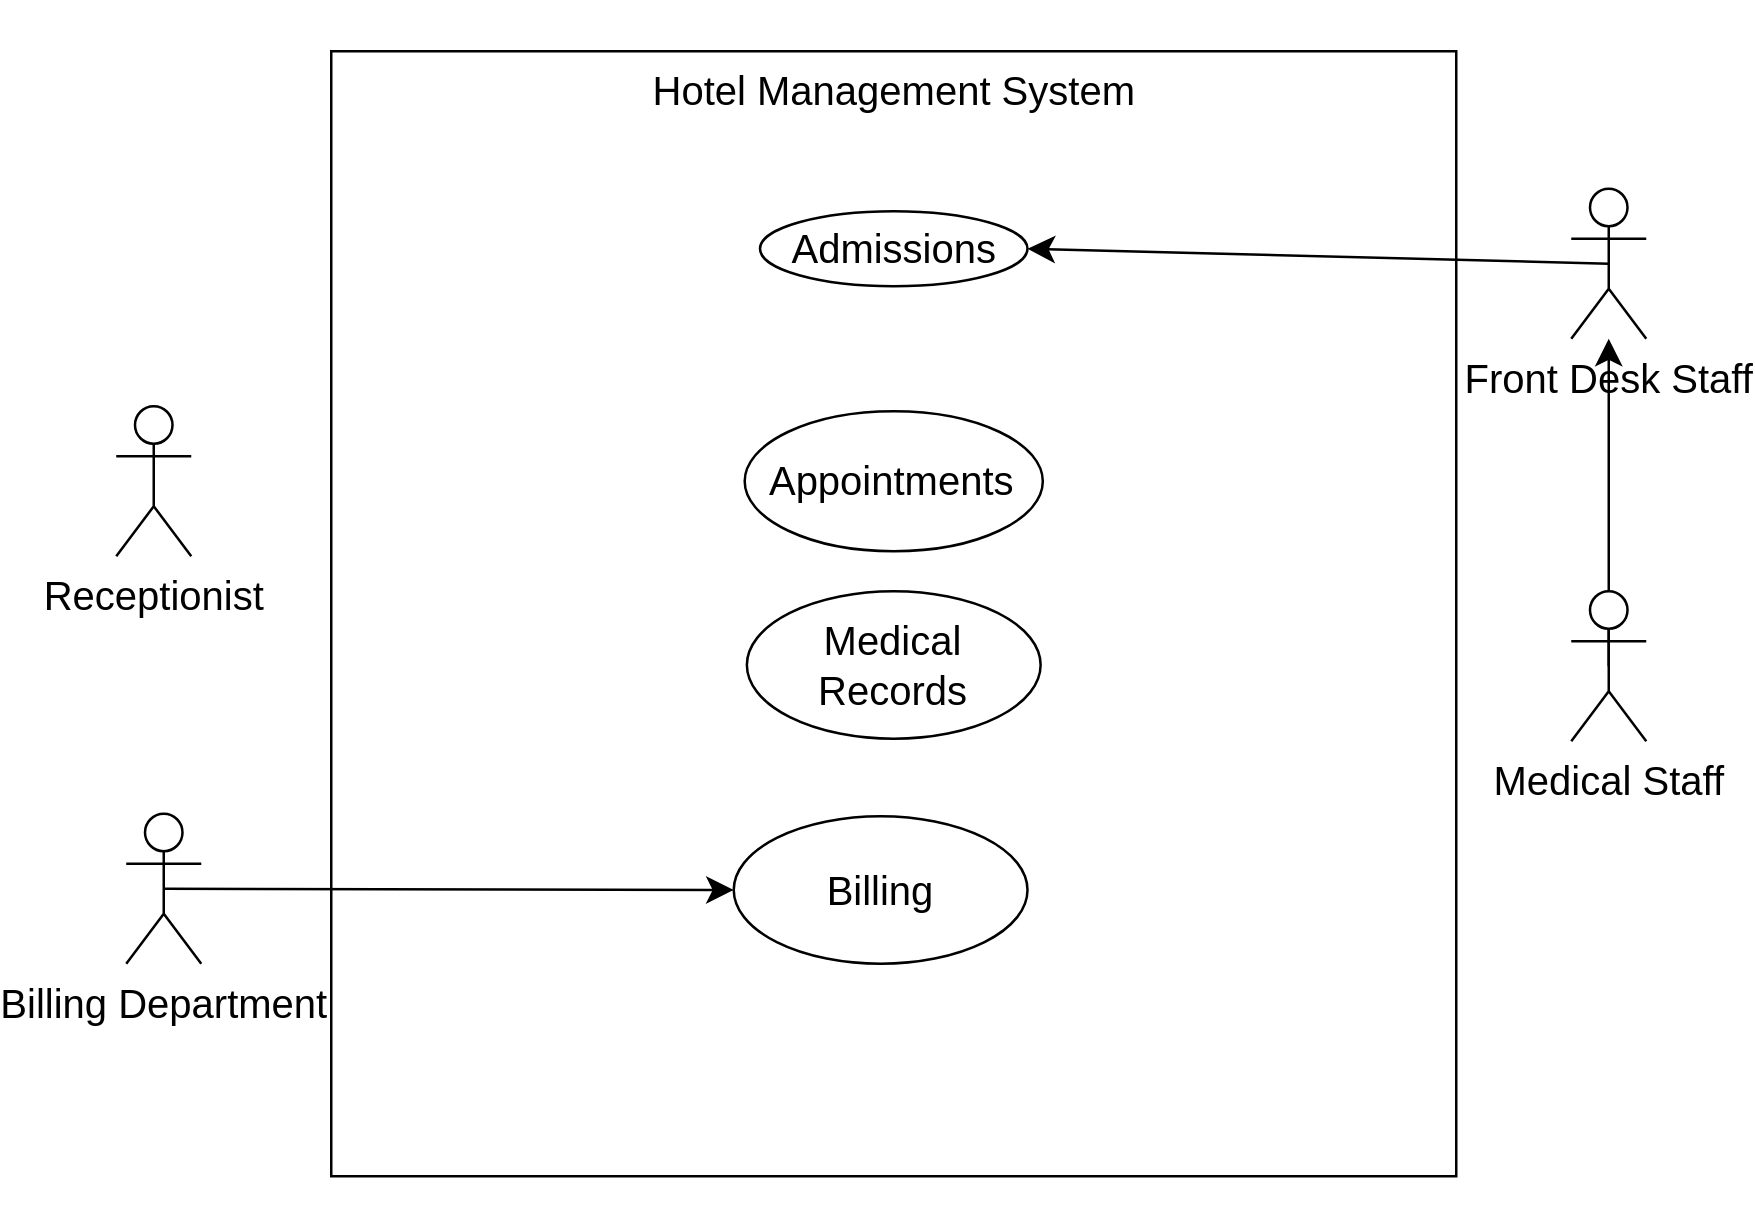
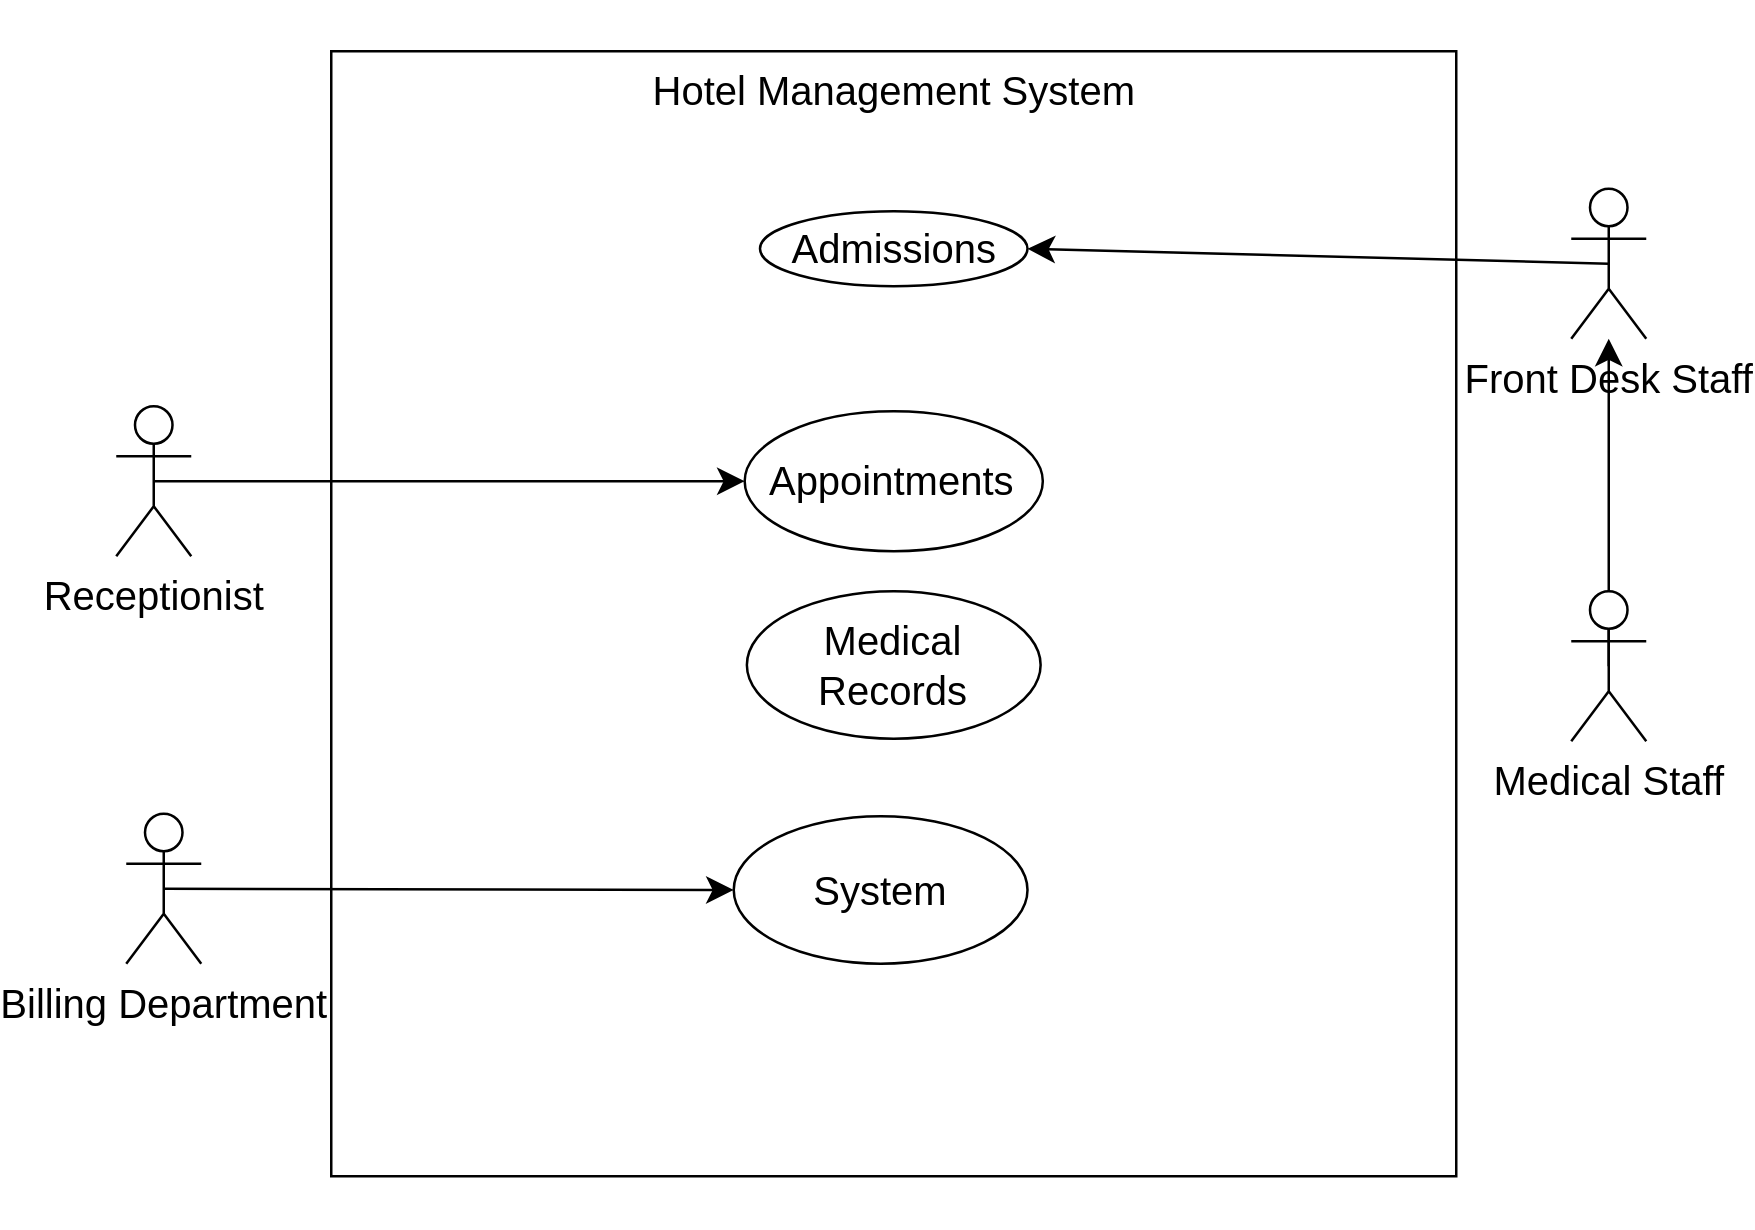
edge "Receptionist" -> "Appointments": added
node "Billing": label "Billing" -> "System"
